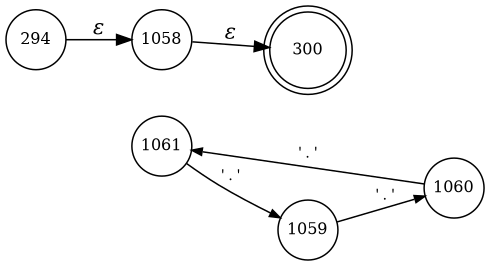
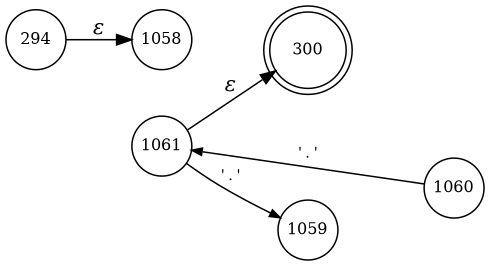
edge "1058" -> "300": now "1061" -> "300"
edge "1059" -> "1060": removed, label "'.'"
